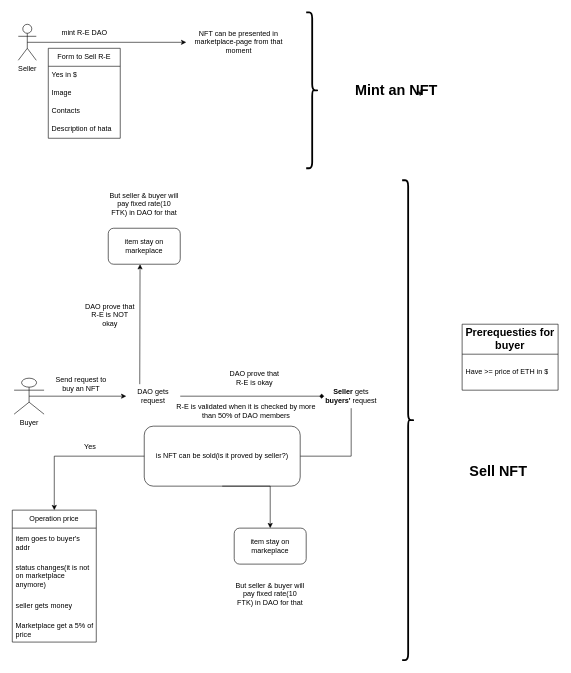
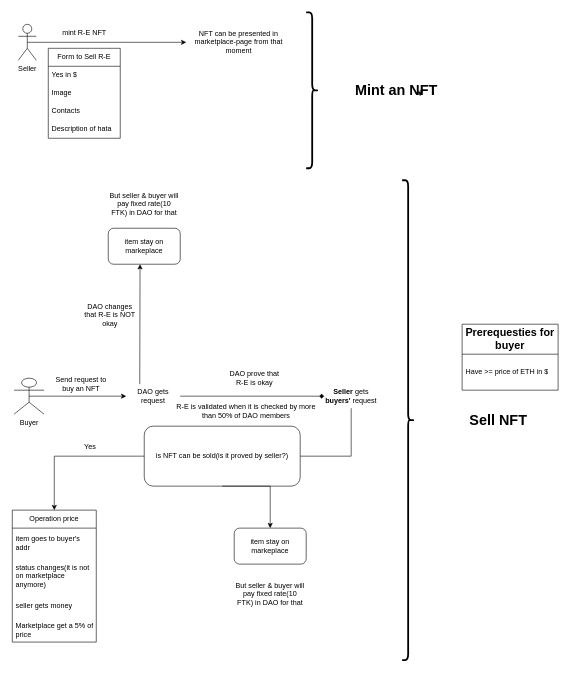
node "mint R-E DAO": label "mint R-E DAO" -> "mint R-E NFT"
node "DAO prove that R-E is NOT okay": label "DAO prove that R-E is NOT okay" -> "DAO changes that R-E is NOT okay"
node "Sell NFT": moved (498, 471) -> (498, 420)
